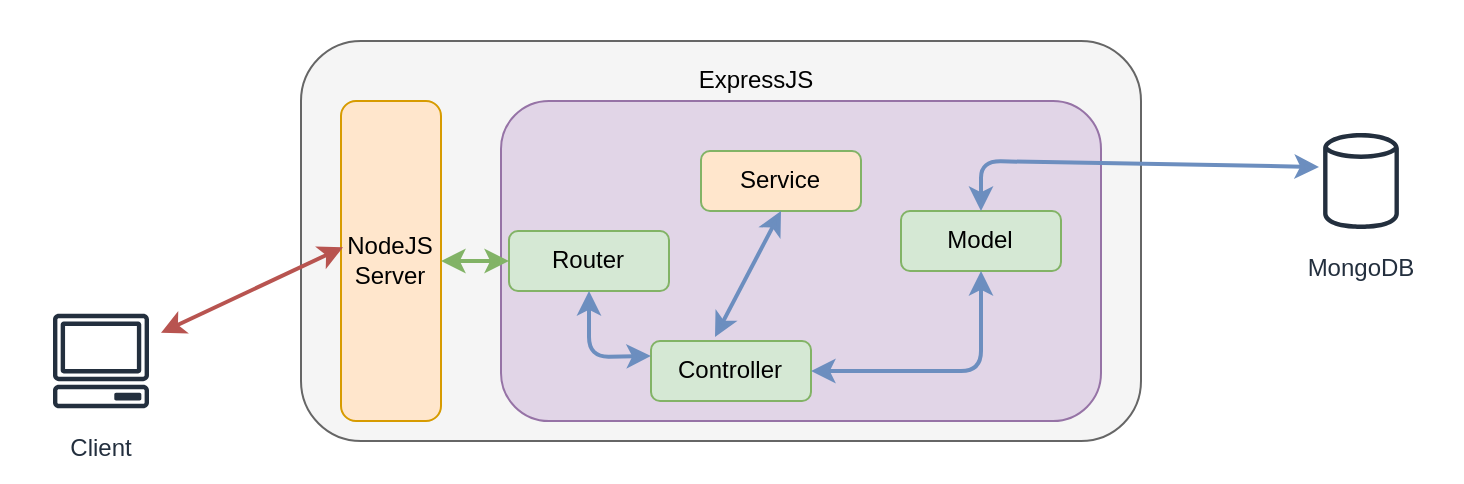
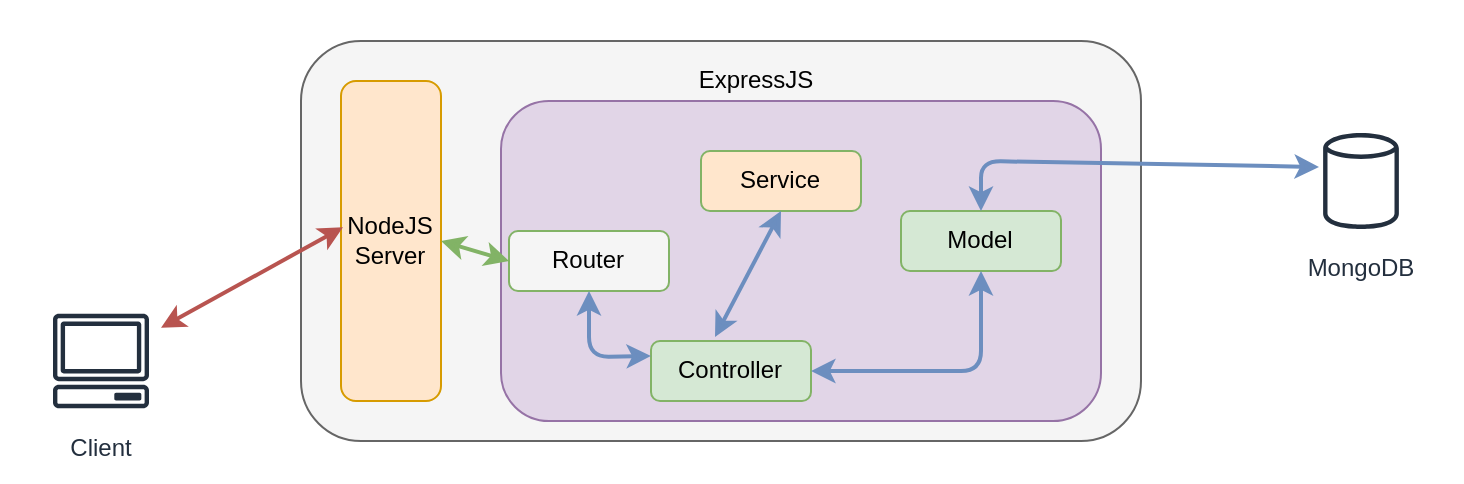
node "NodeJS Server": moved (391, 261) -> (391, 241)
node "Router": fillcolor #d5e8d4 -> #f5f5f5
